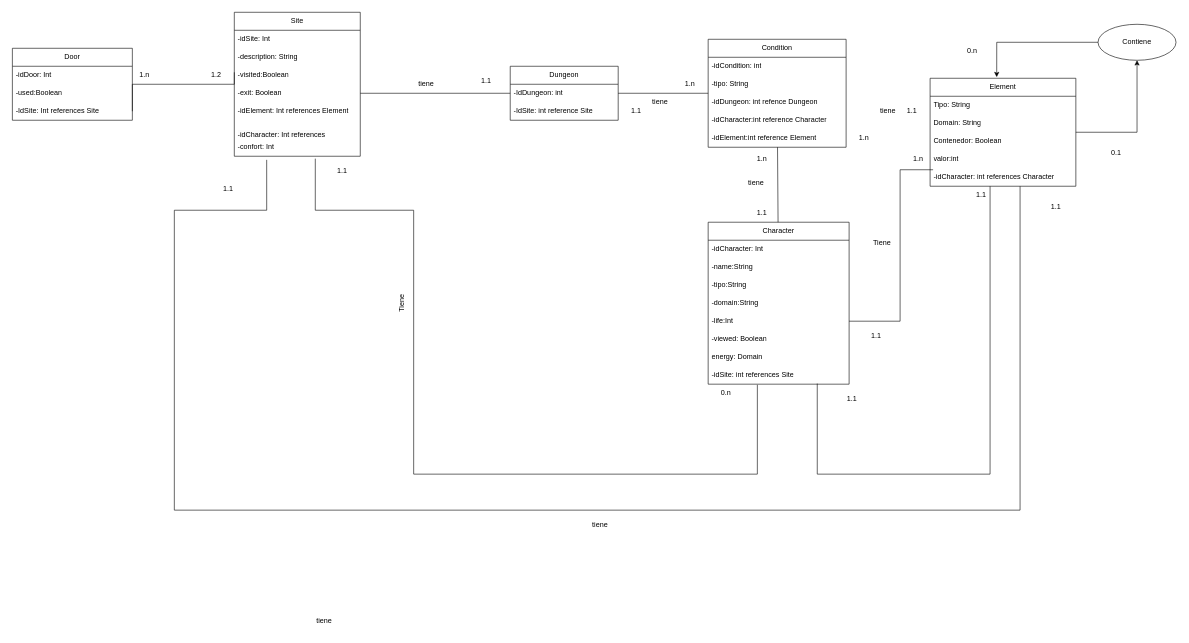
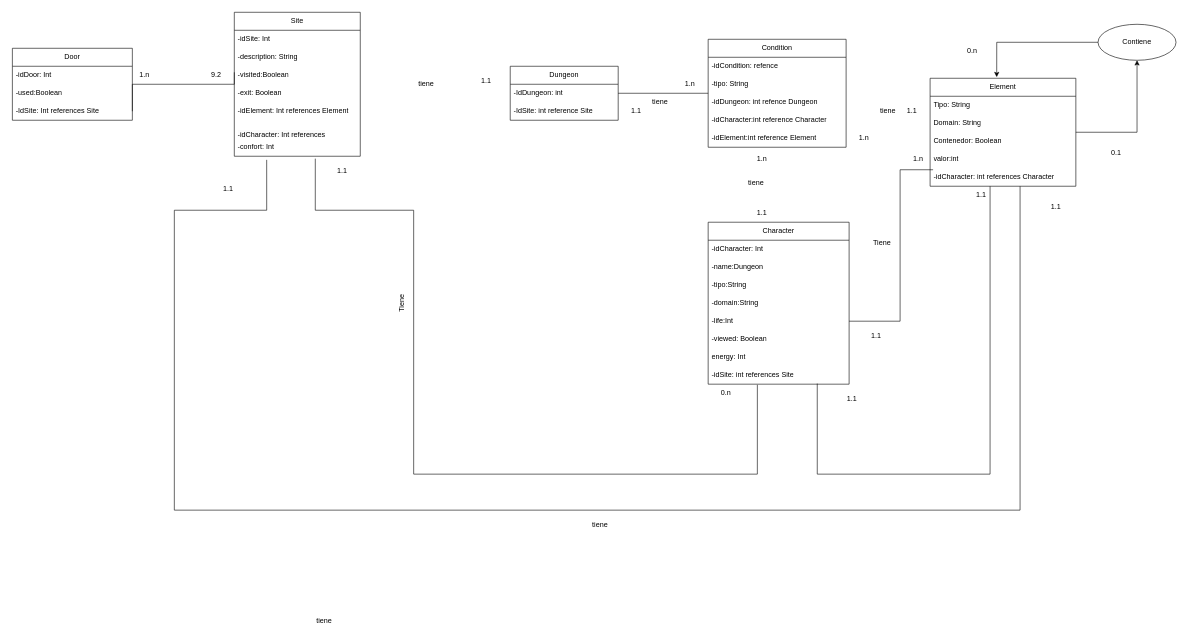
node "-idCondition: int": label "-idCondition: int" -> "-idCondition: refence"
node "1.2": label "1.2" -> "9.2"
edge "-exit: Boolean" -- "-IdDungeon: int": removed
edge "Condition" -- "Character": removed
node "-name:String": label "-name:String" -> "-name:Dungeon"
node "energy: Domain": label "energy: Domain" -> "energy: Int"
